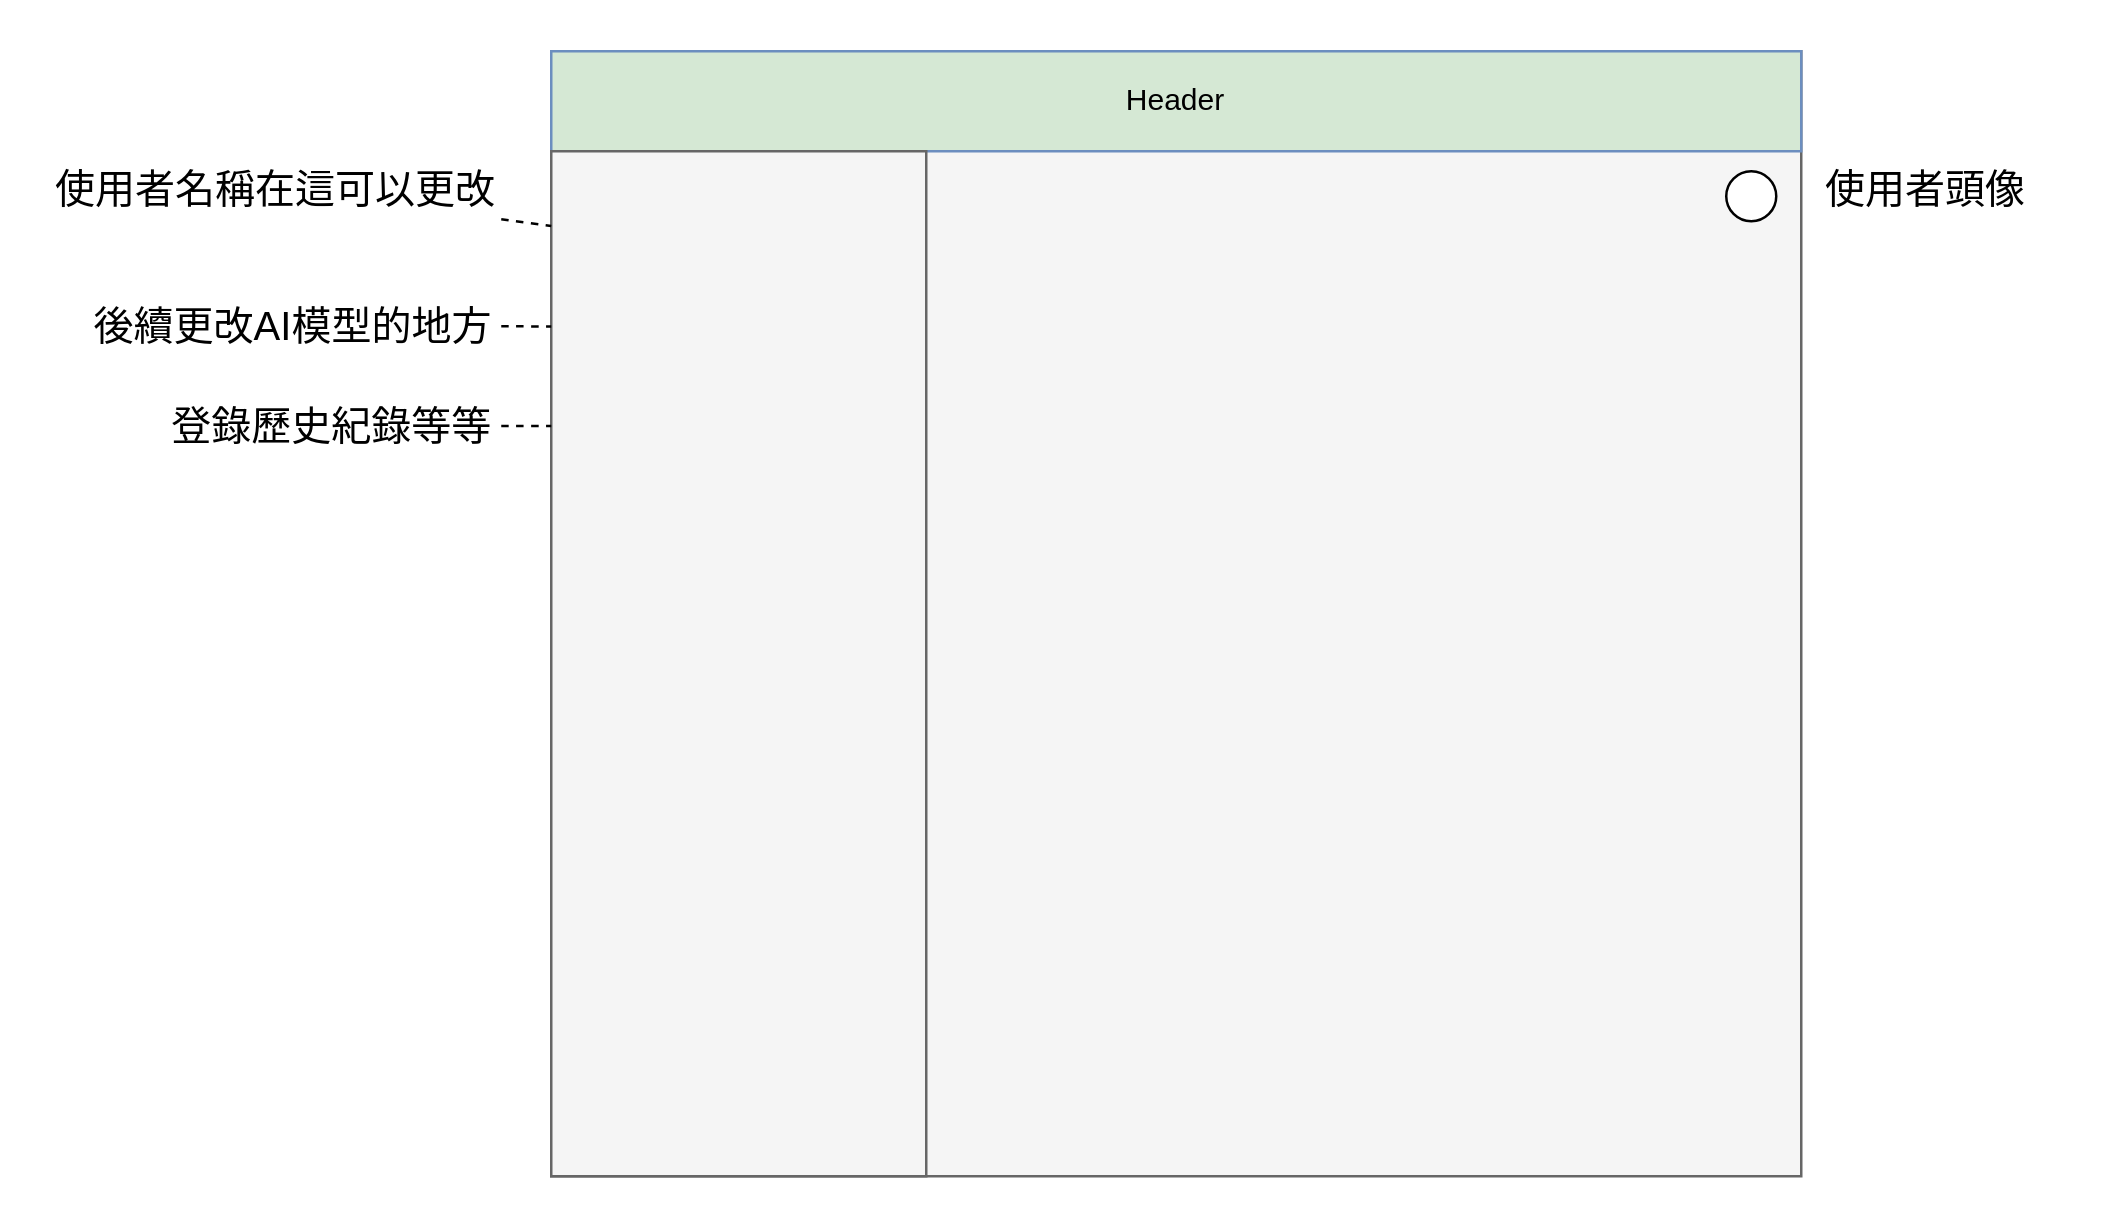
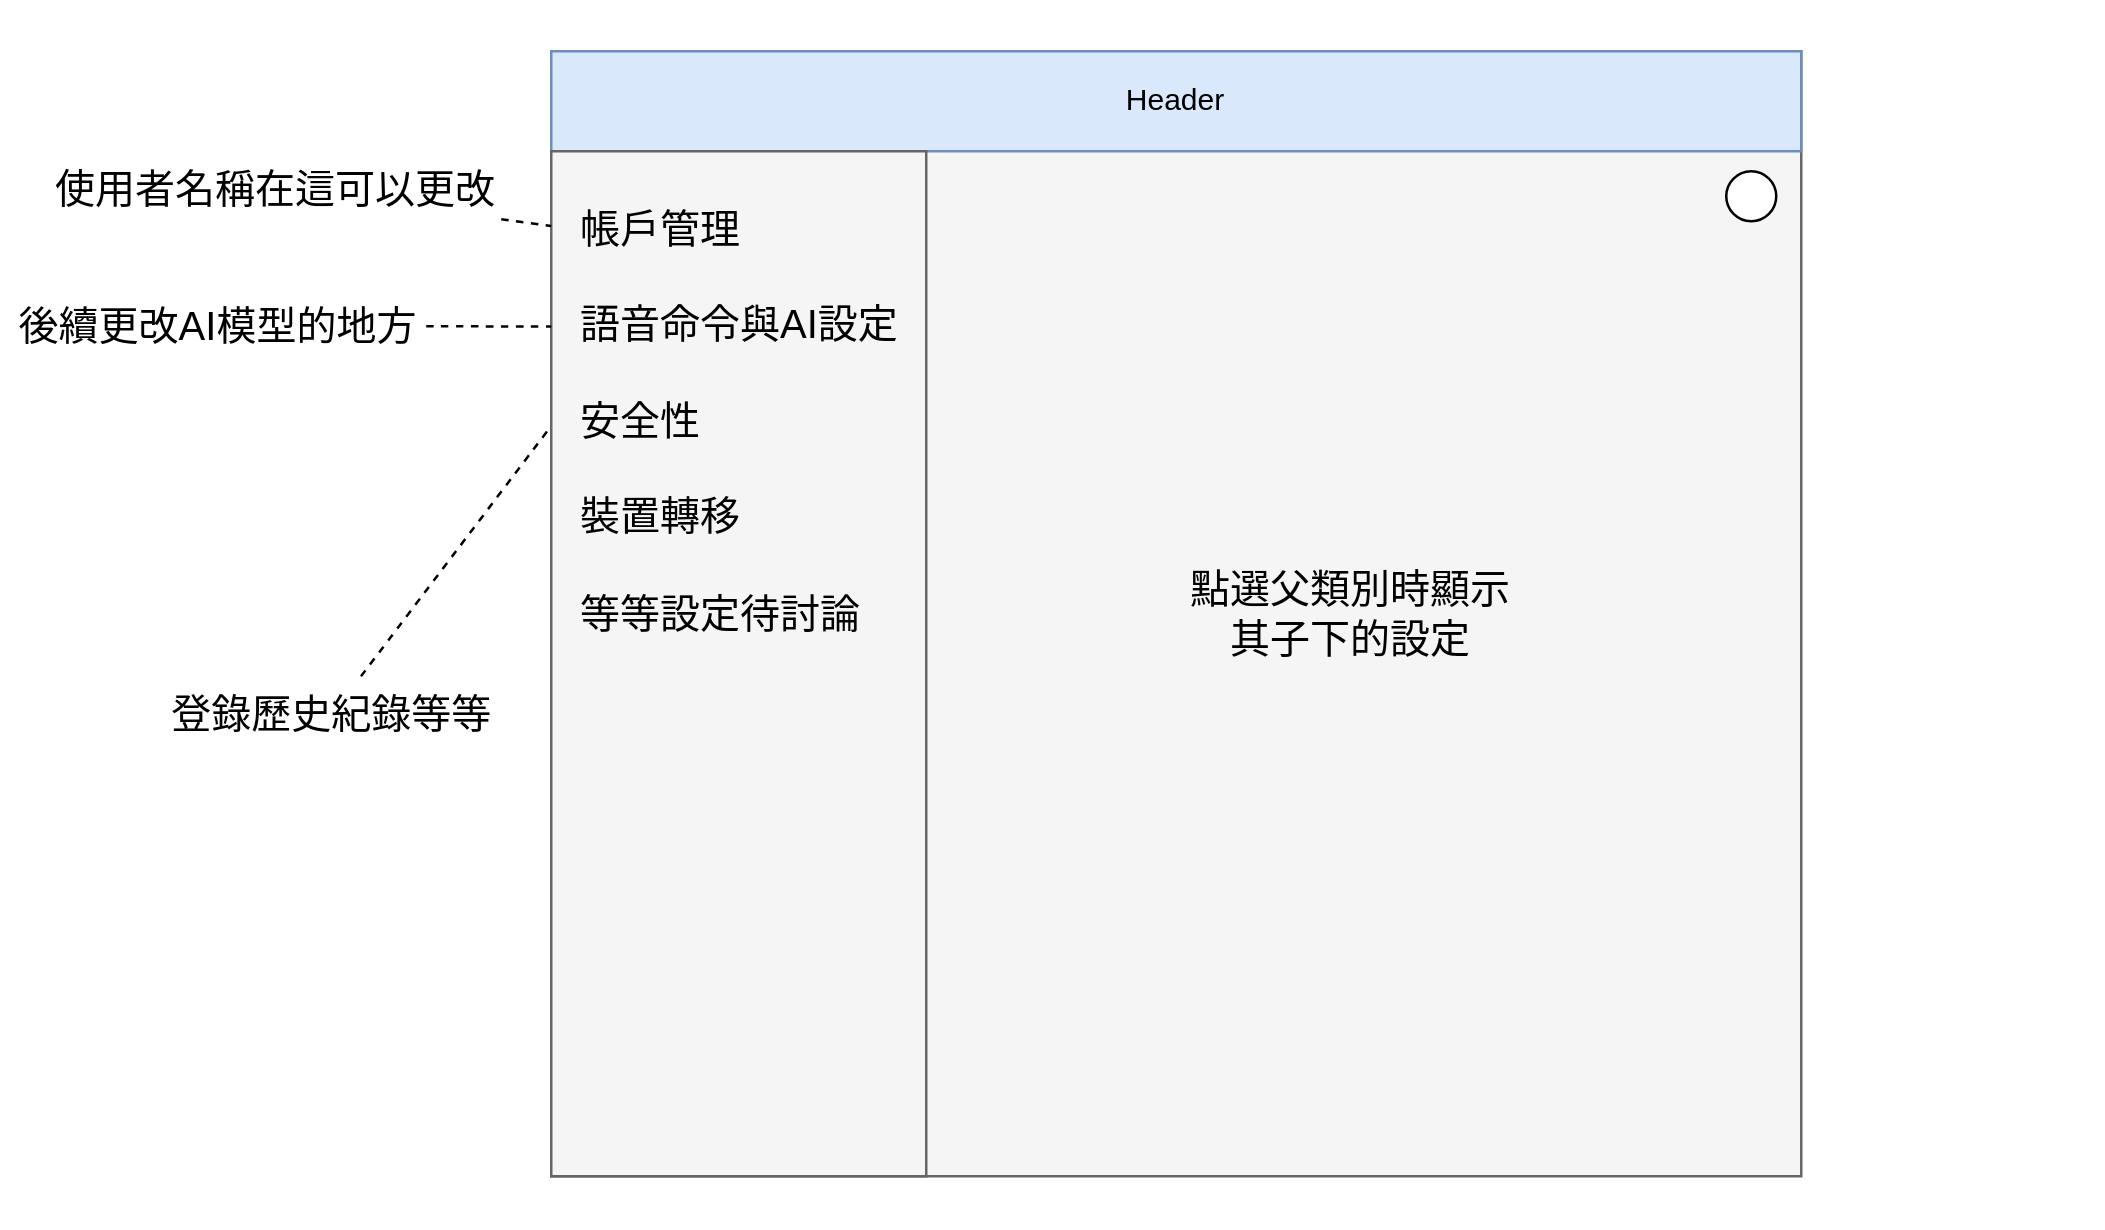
node "Header": fillcolor #d5e8d4 -> #dae8fc
node "使用者頭像": removed
node "後續更改AI模型的地方": moved (294, 326) -> (219, 326)
node "登錄歷史紀錄等等": moved (333, 426) -> (333, 714)
node "帳戶管理 語音命令與AI設定 安全性 裝置轉移 等等設定待討論": added
node "點選父類別時顯示其子下的設定": added
